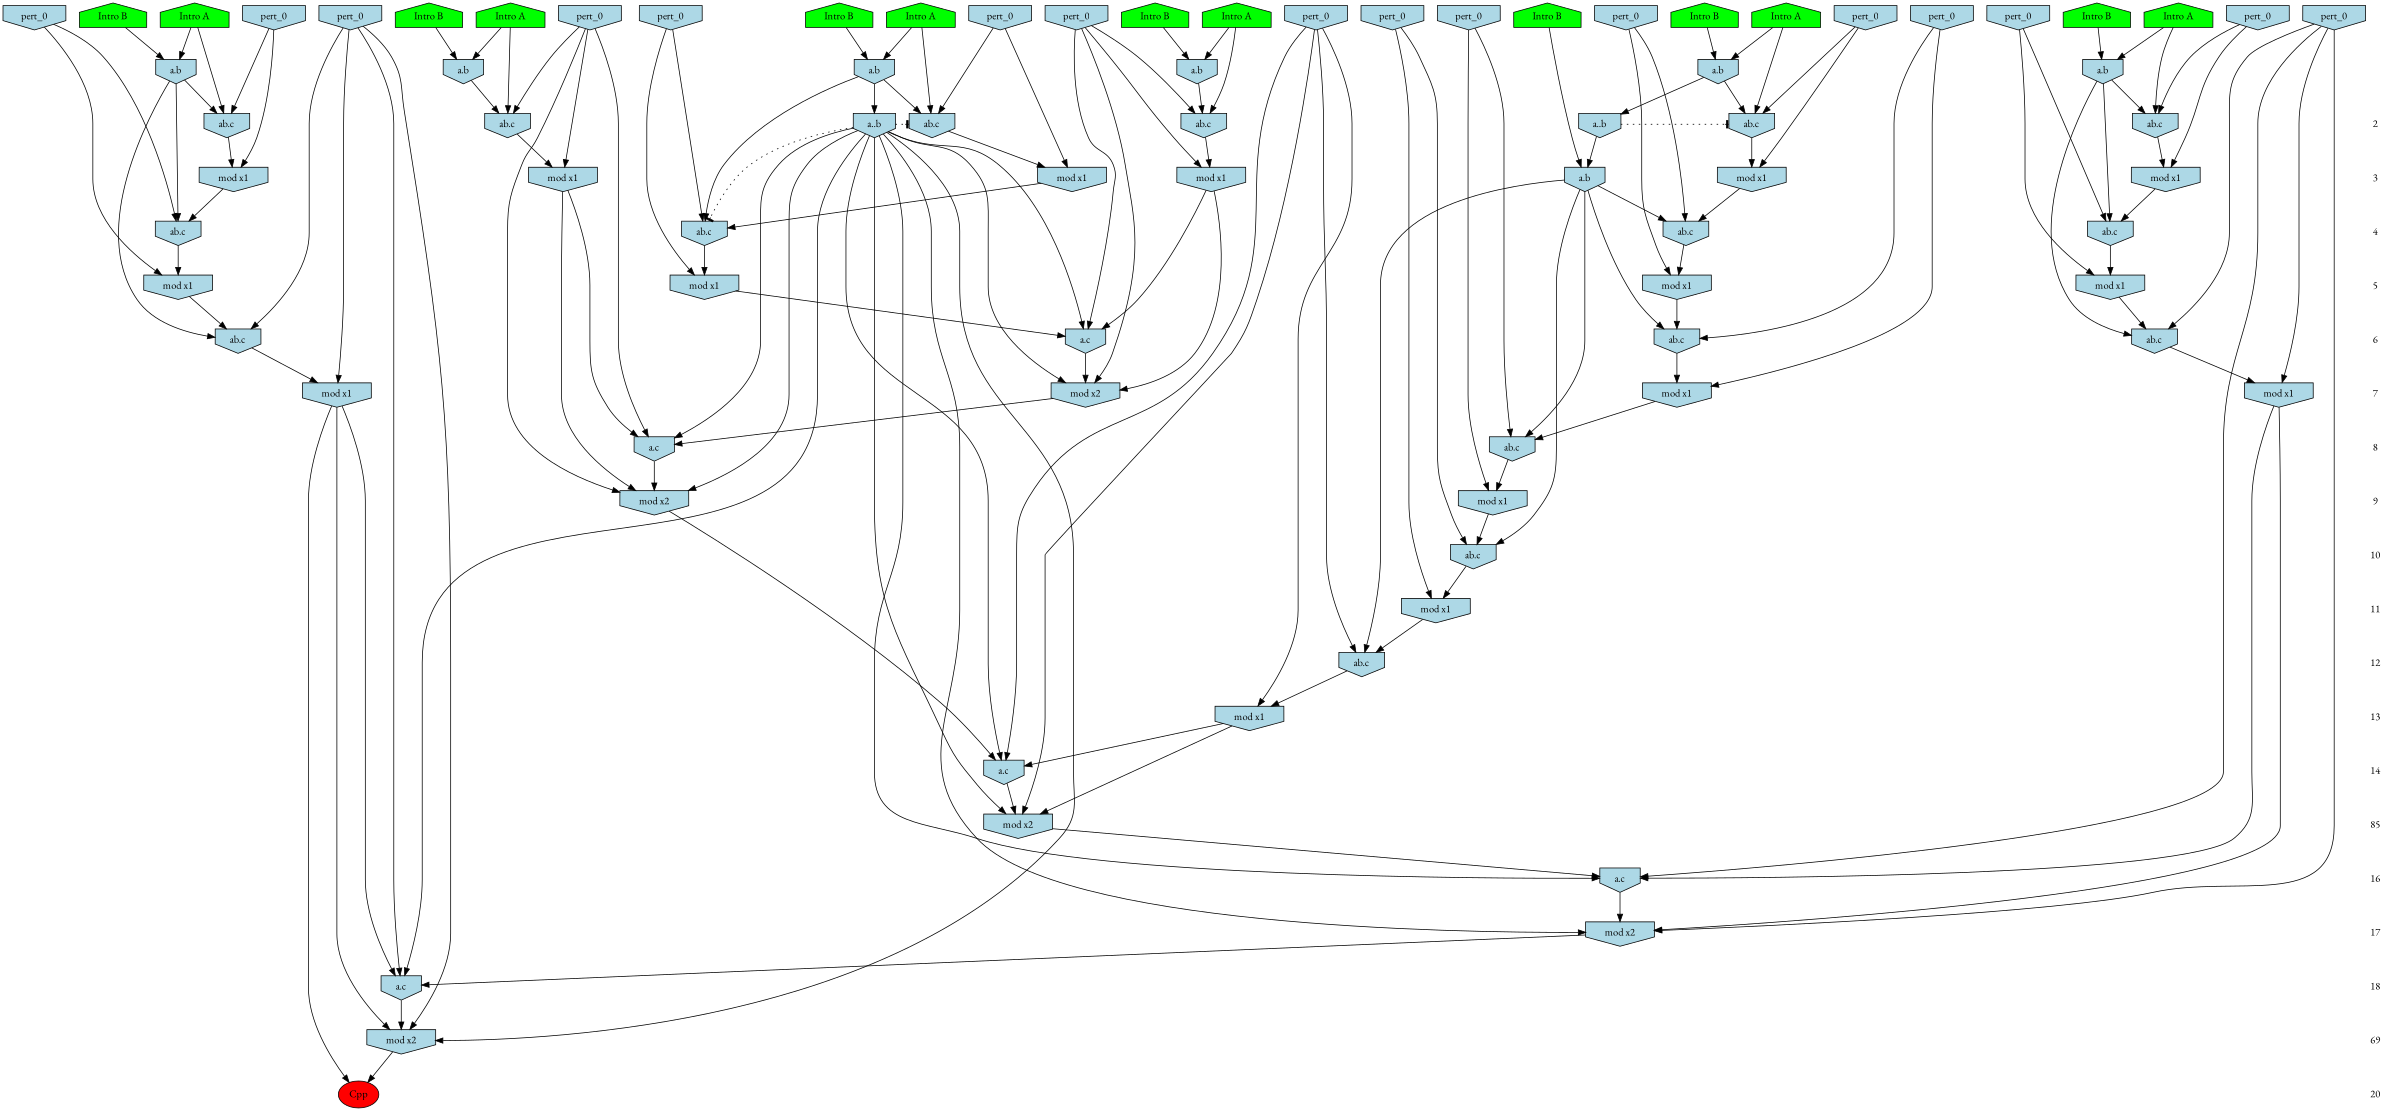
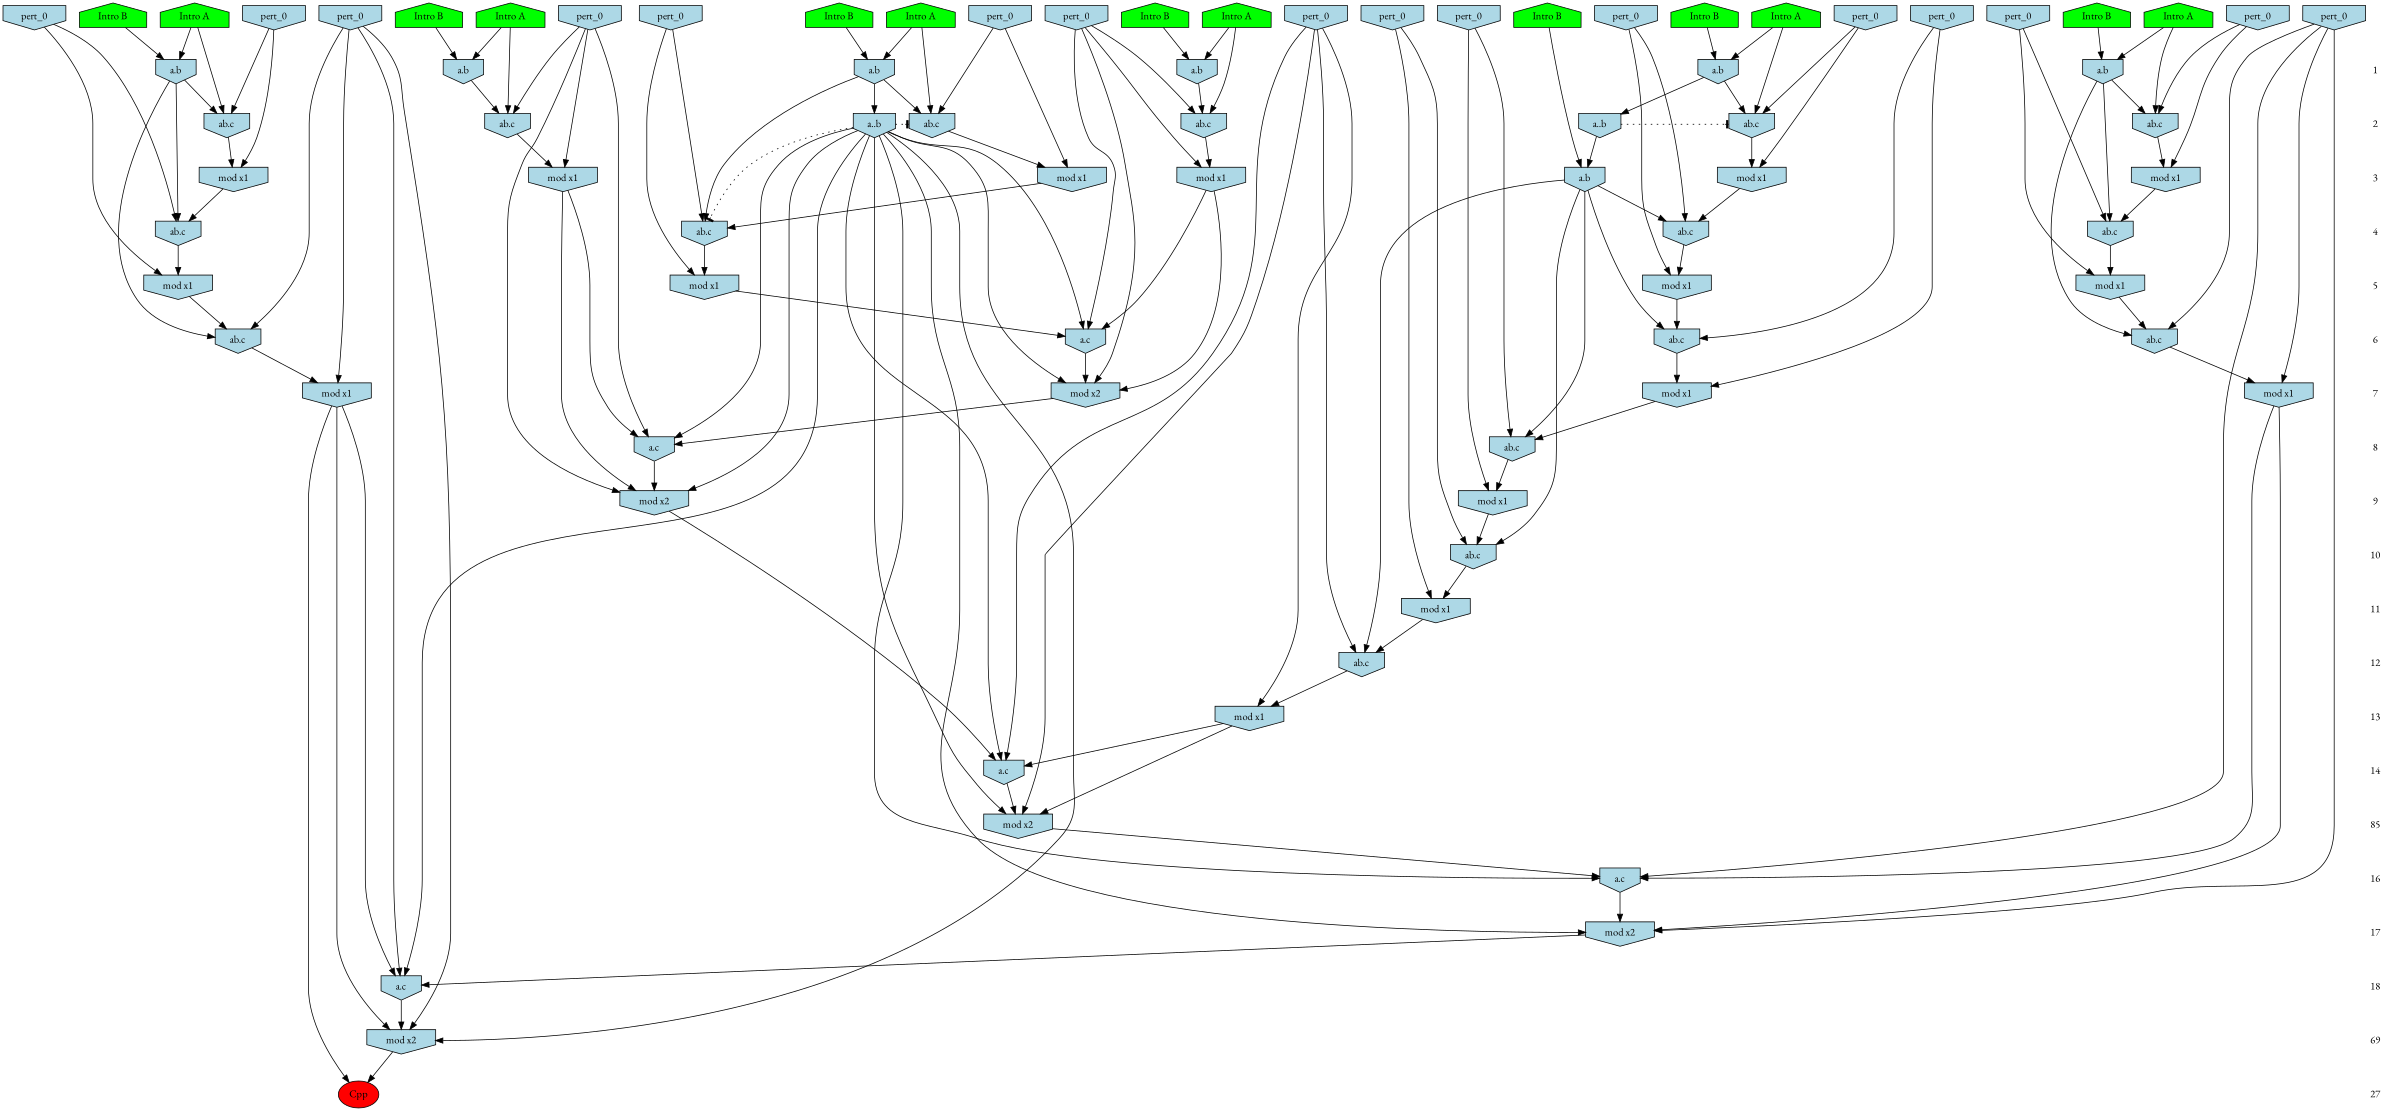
node "1": added
node "20": label "20" -> "27"
